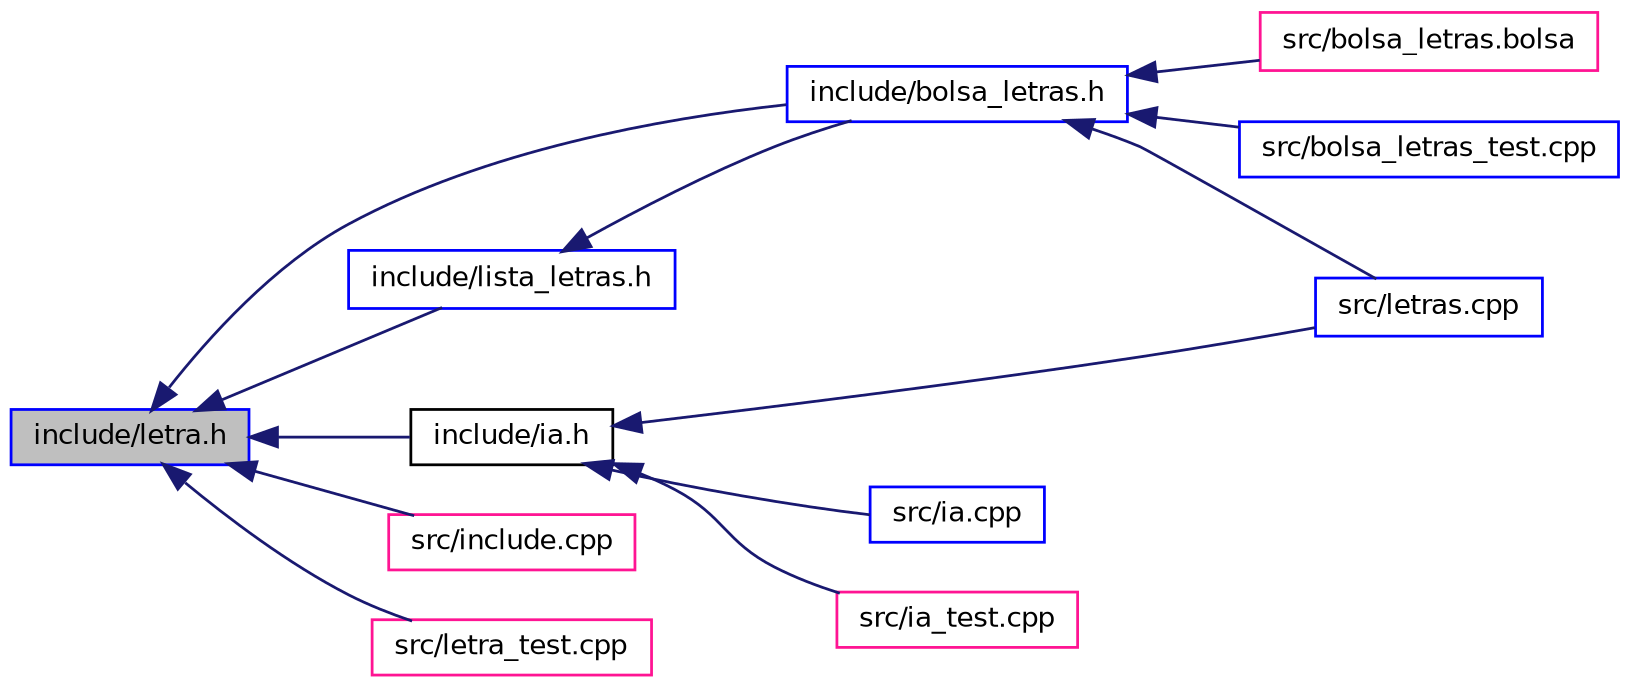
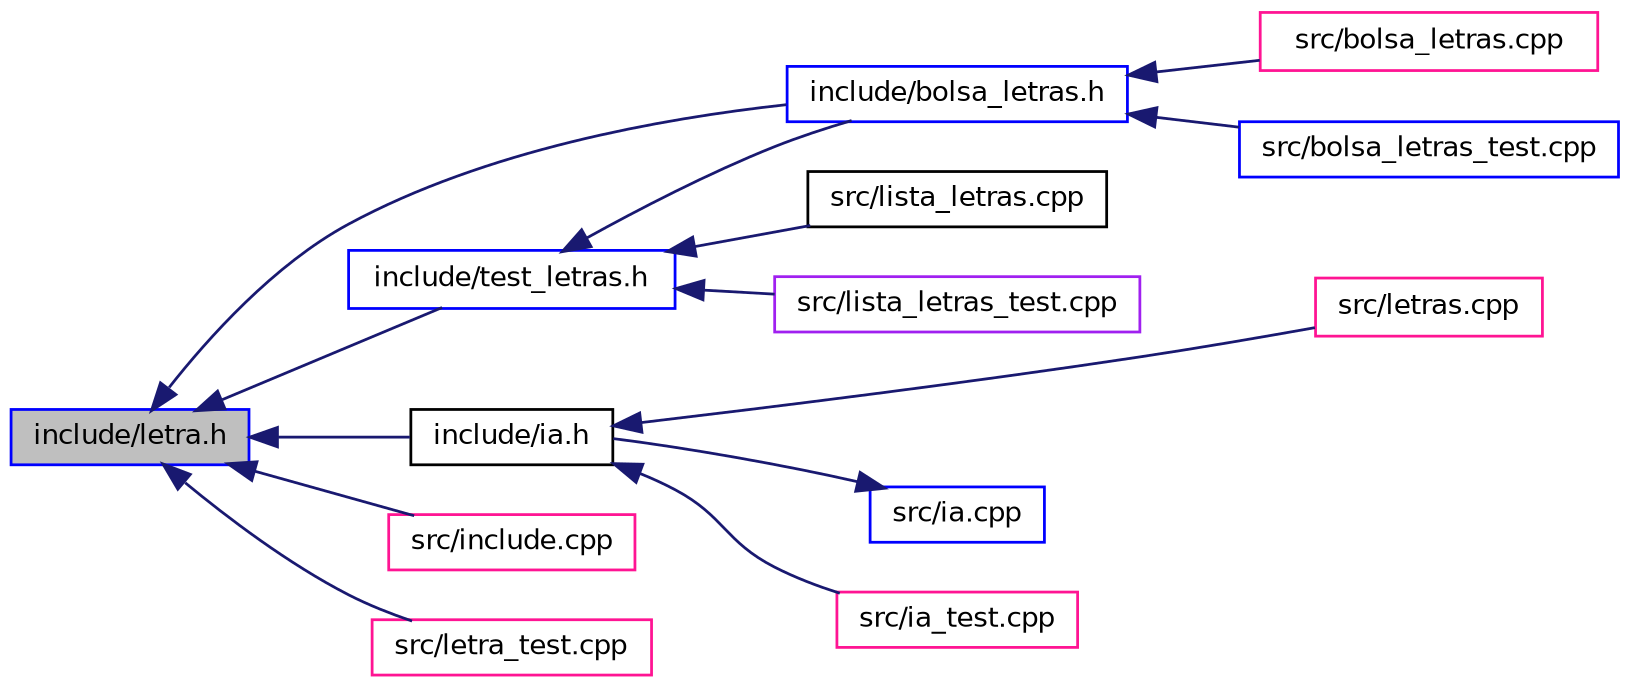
node "src/bolsa_letras.bolsa": label "src/bolsa_letras.bolsa" -> "src/bolsa_letras.cpp"
node "src/lista_letras.cpp": added
edge "src/letras.cpp" -> "include/bolsa_letras.h": removed
node "include/lista_letras.h": label "include/lista_letras.h" -> "include/test_letras.h"
node "src/lista_letras_test.cpp": added
node "src/letras.cpp": color blue -> deeppink
edge "src/ia.cpp" -> "include/ia.h": reversed
